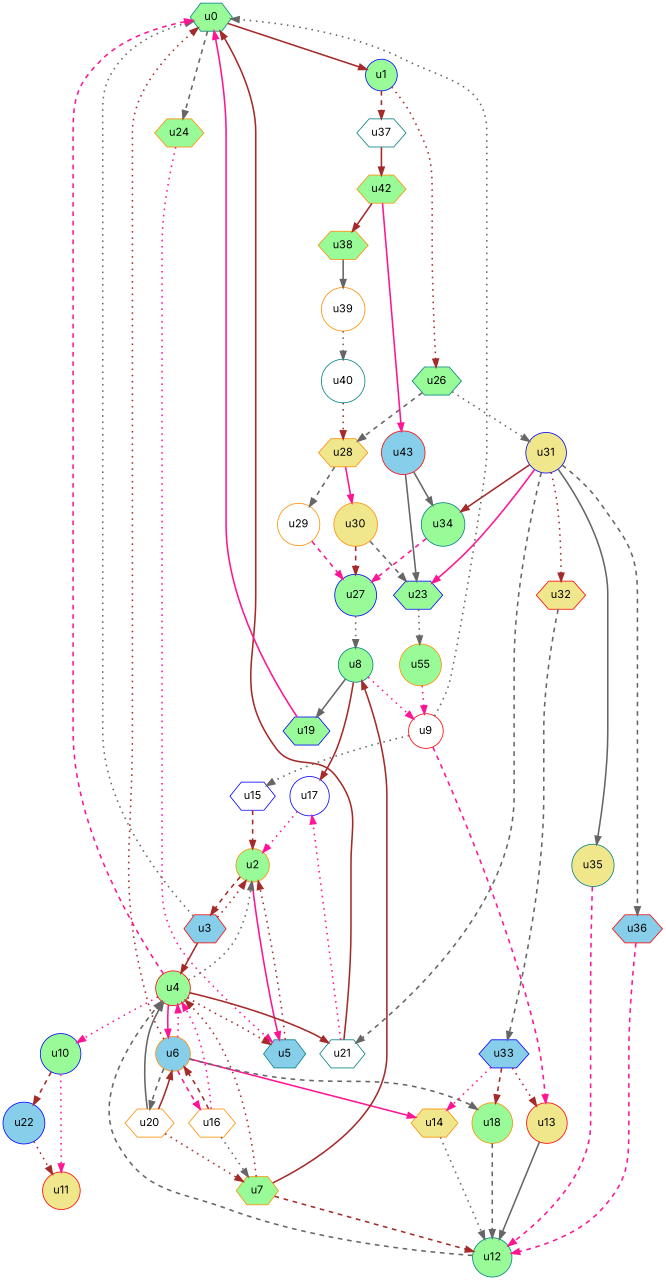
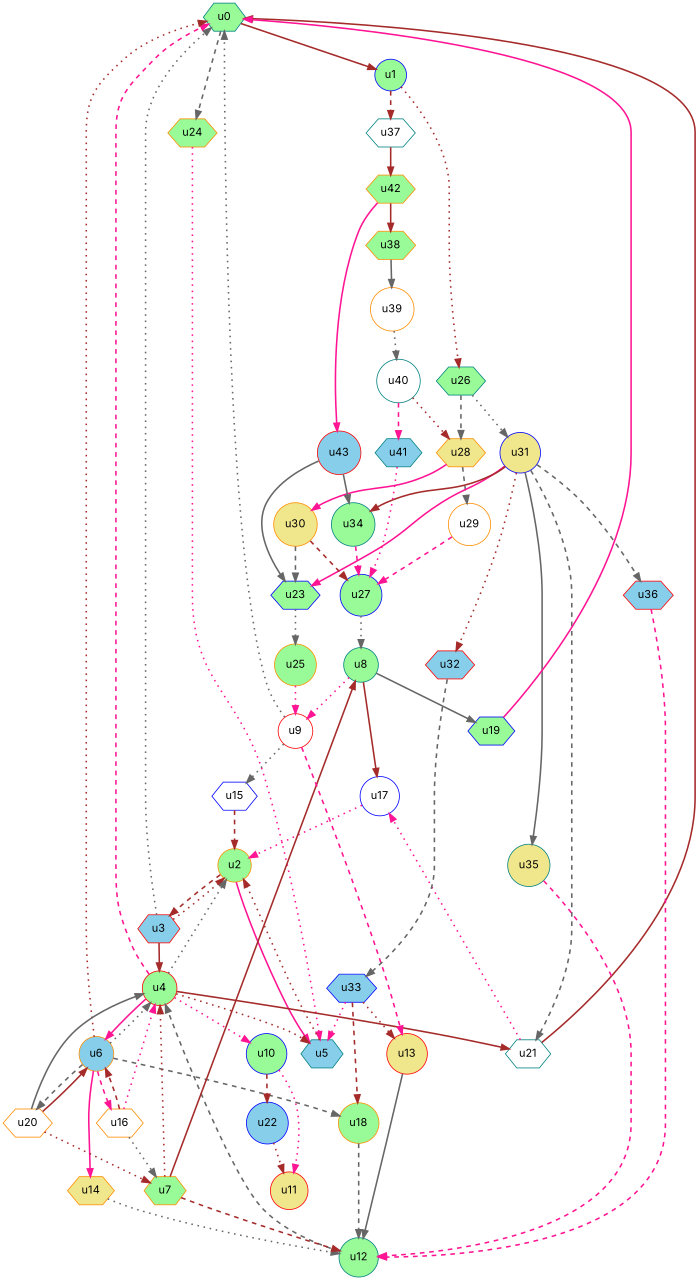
node "u41": added
node "u32": fillcolor khaki -> skyblue
node "u55": label "u55" -> "u25"
edge "u6" -> "u4": color deeppink -> gray40
edge "u33" -> "u14": now "u33" -> "u5"
